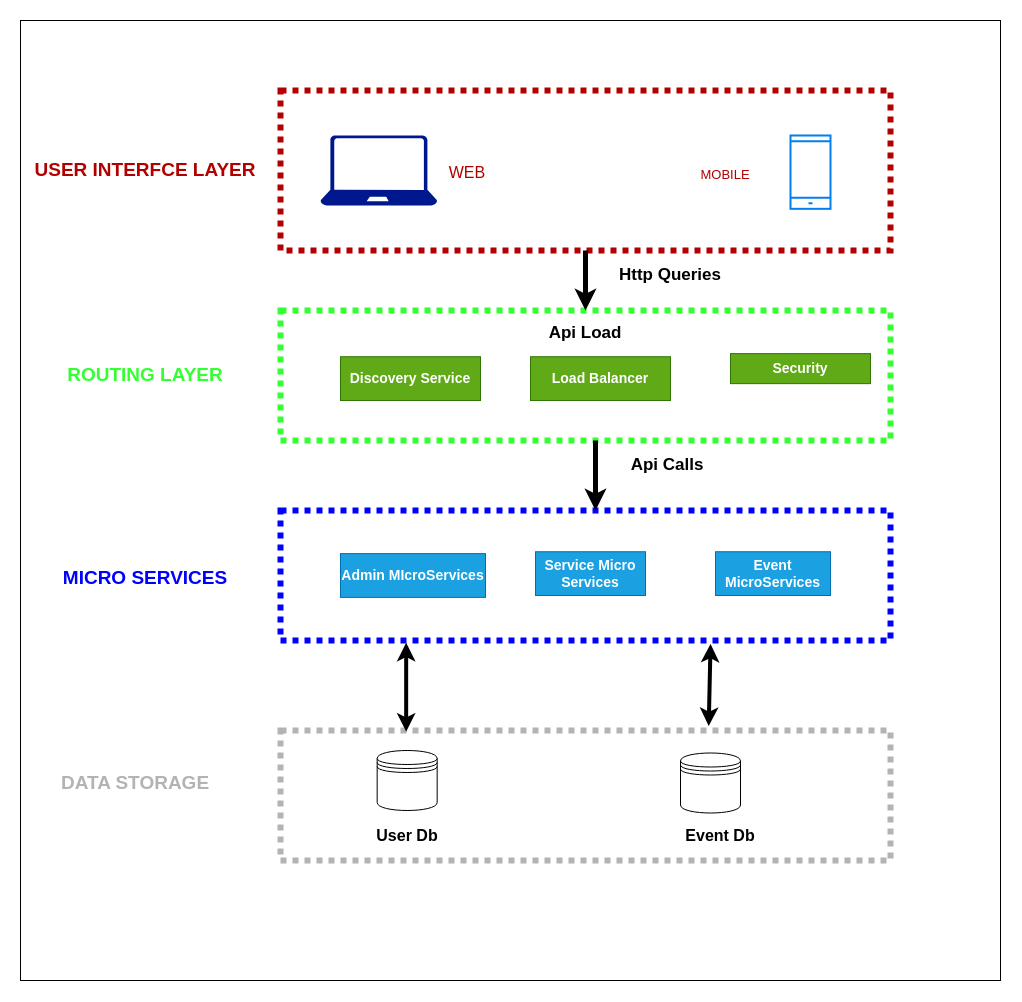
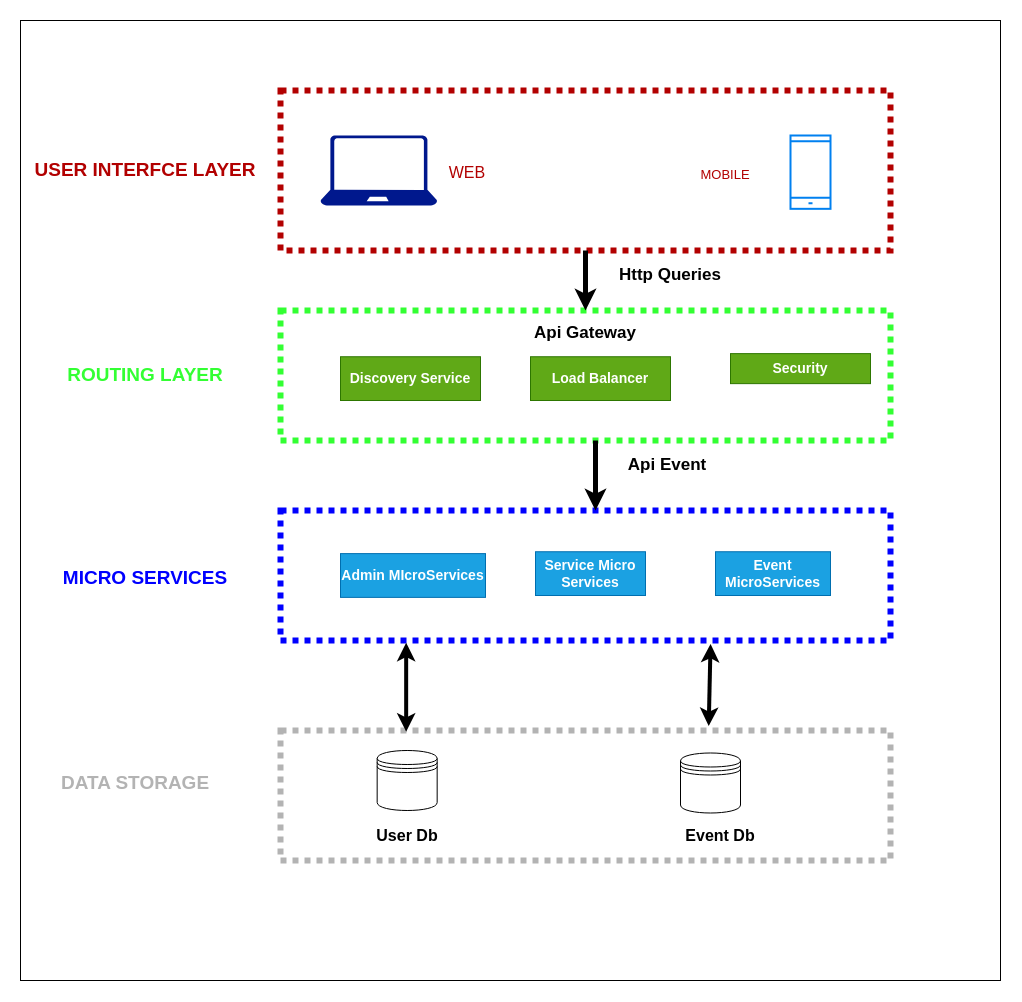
node "Api Load": label "Api Load" -> "Api Gateway"
node "Api Calls": label "Api Calls" -> "Api Event"
